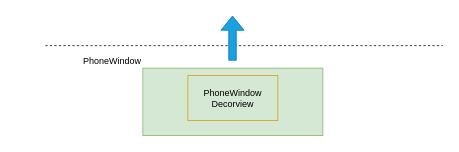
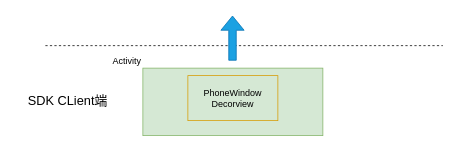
node "PhoneWindow": label "PhoneWindow" -> "Activity"
node "SDK CLient端": added
